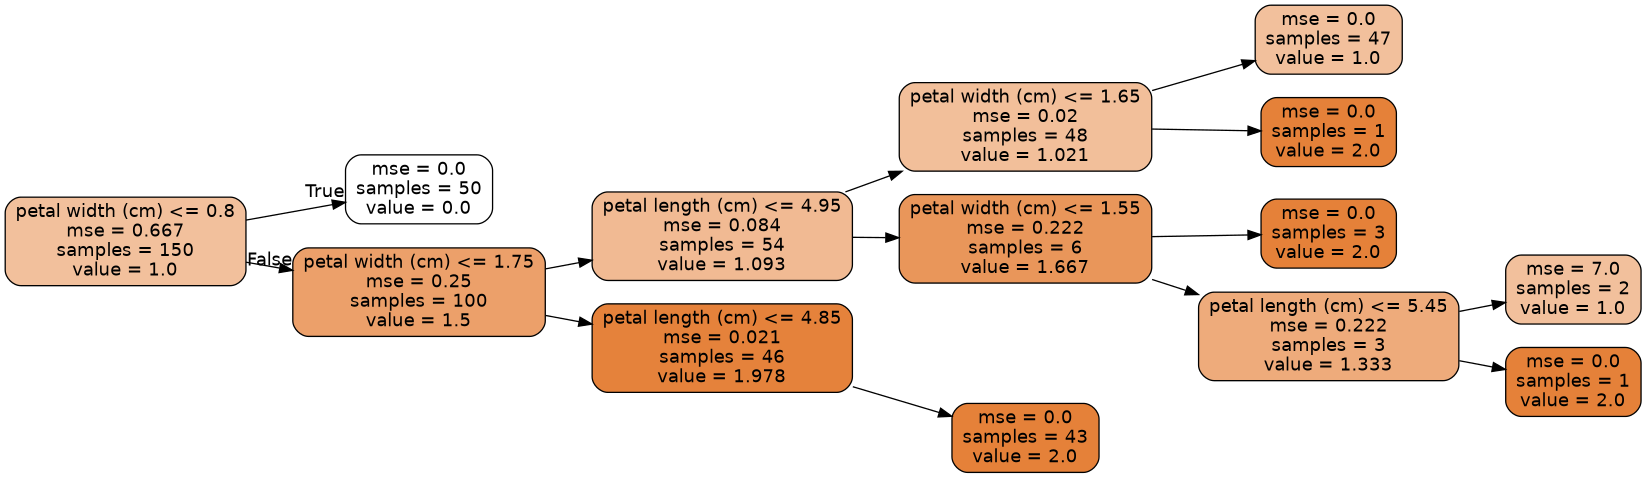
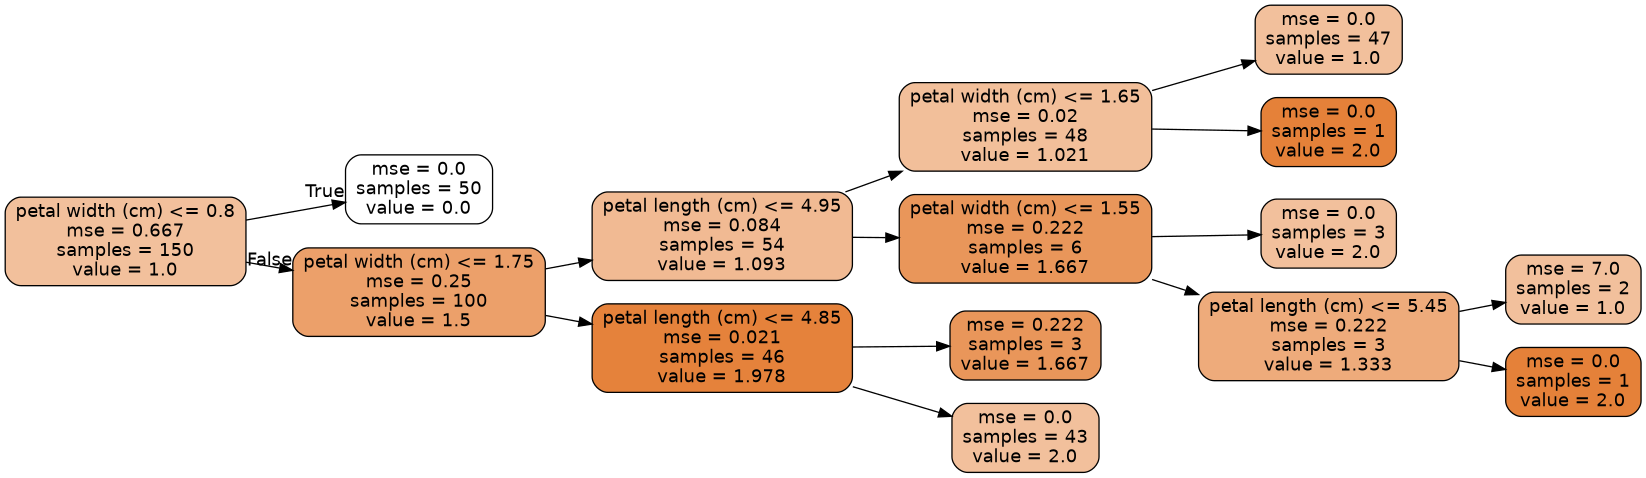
node "mse = 0.0 samples = 3 value = 2.0": fillcolor #e58139 -> #f2c09c
node "mse = 0.222 samples = 3 value = 1.667": added
node "mse = 0.0 samples = 43 value = 2.0": fillcolor #e58139 -> #f2c09c
